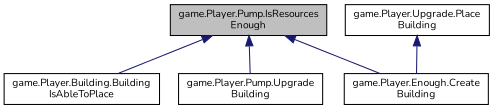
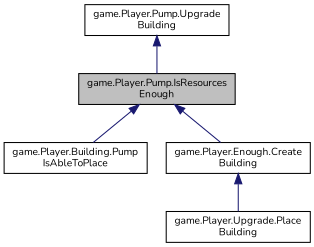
edge "game.Player.Pump.Upgrade Building" -> "game.Player.Pump.IsResources Enough": reversed
edge "game.Player.Enough.Create Building" -> "game.Player.Upgrade.Place Building": reversed
node "game.Player.Building.Building IsAbleToPlace": label "game.Player.Building.Building IsAbleToPlace" -> "game.Player.Building.Pump IsAbleToPlace"
